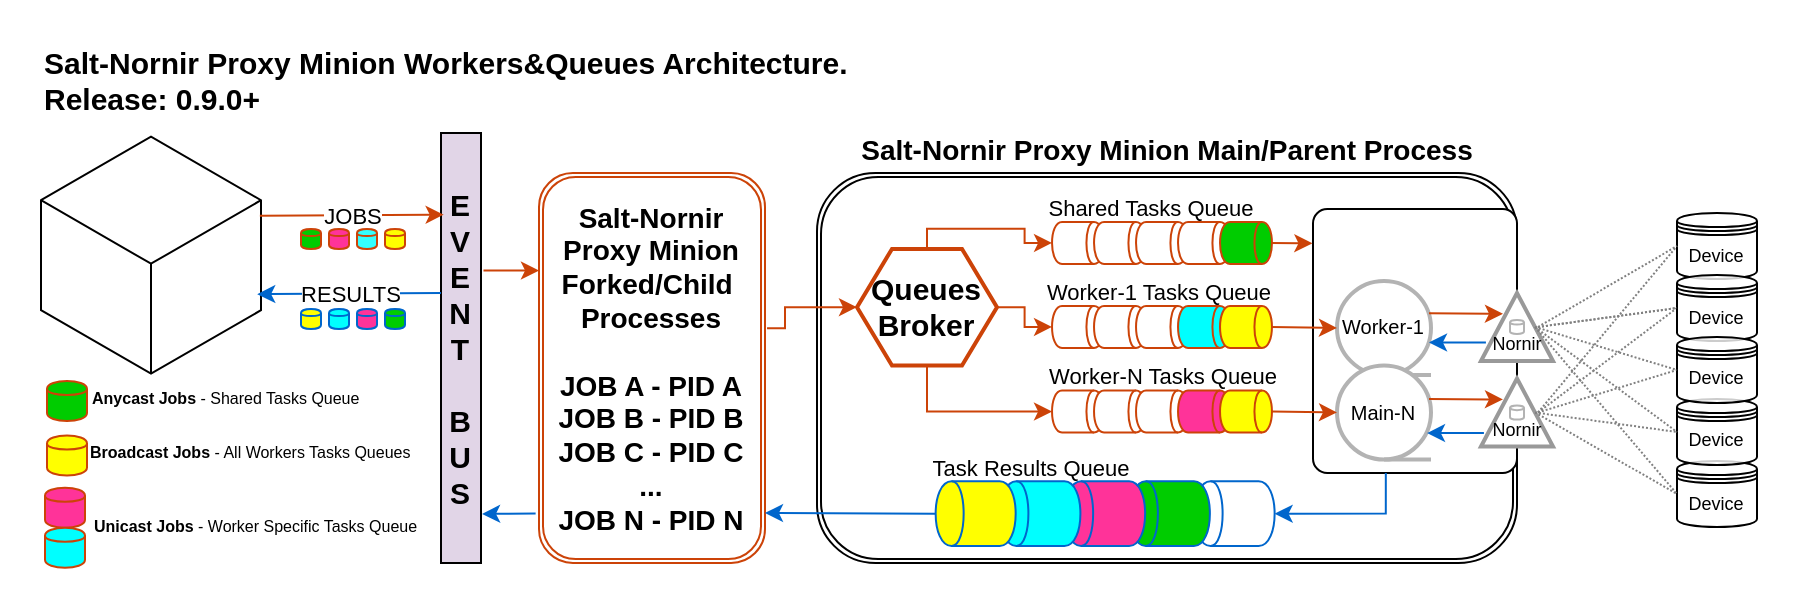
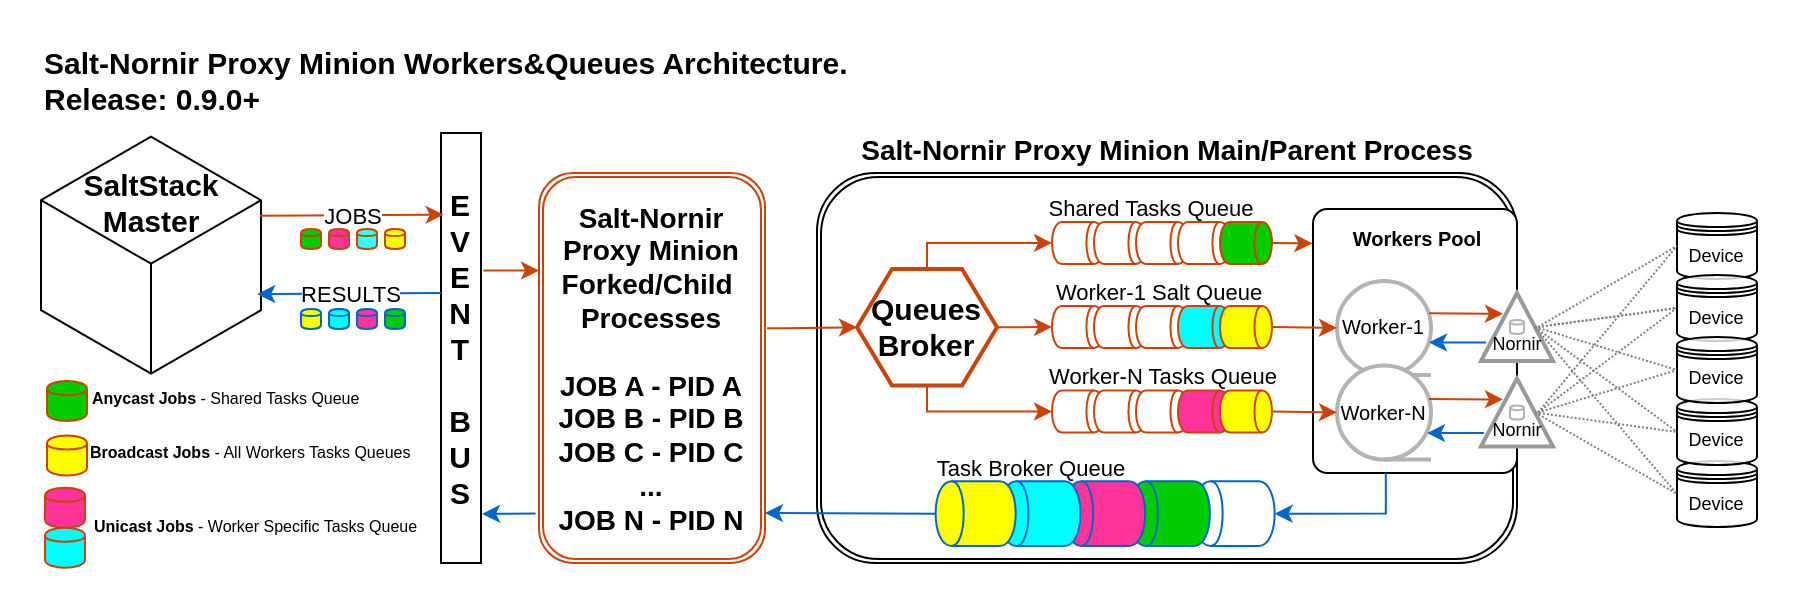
node "SaltStackMaster": added
node "Workers Pool": added
node "Worker-1 Tasks Queue": label "Worker-1 Tasks Queue" -> "Worker-1 Salt Queue"
node "Queues Broker": moved (927, 307) -> (927, 327)
node "E V E N T B U S": fillcolor #e1d5e7 -> #ffffff
node "Main-N": label "Main-N" -> "Worker-N"
node "Task Results Queue": label "Task Results Queue" -> "Task Broker Queue"
